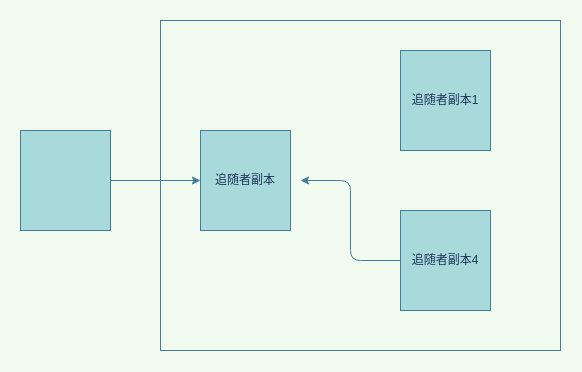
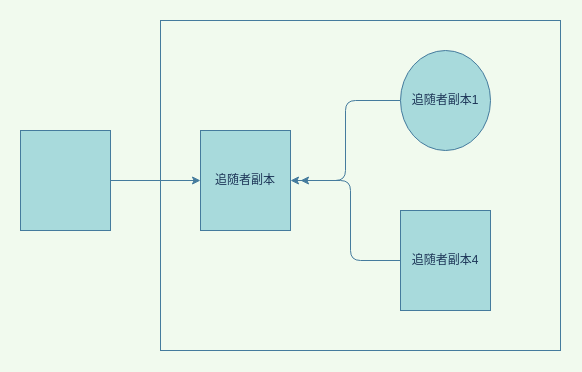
node "追随者副本1": shape rectangle -> ellipse
edge "追随者副本1" -> "追随者副本": added
